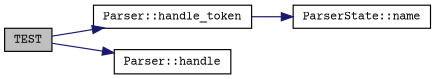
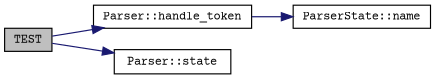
node "Parser::handle": label "Parser::handle" -> "Parser::state"
